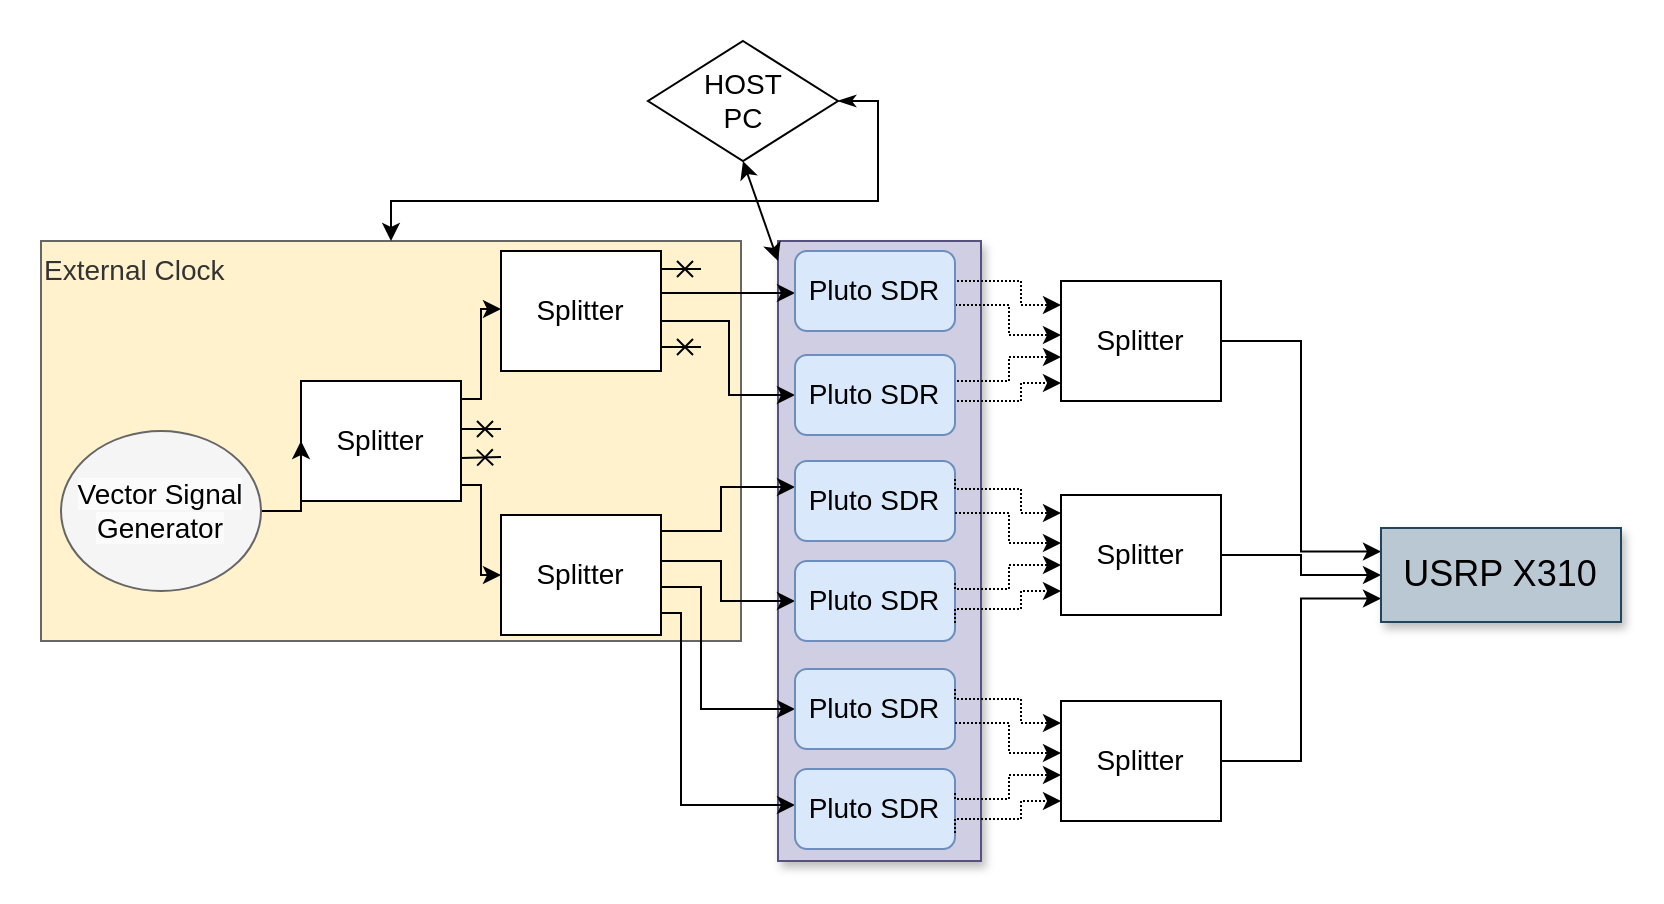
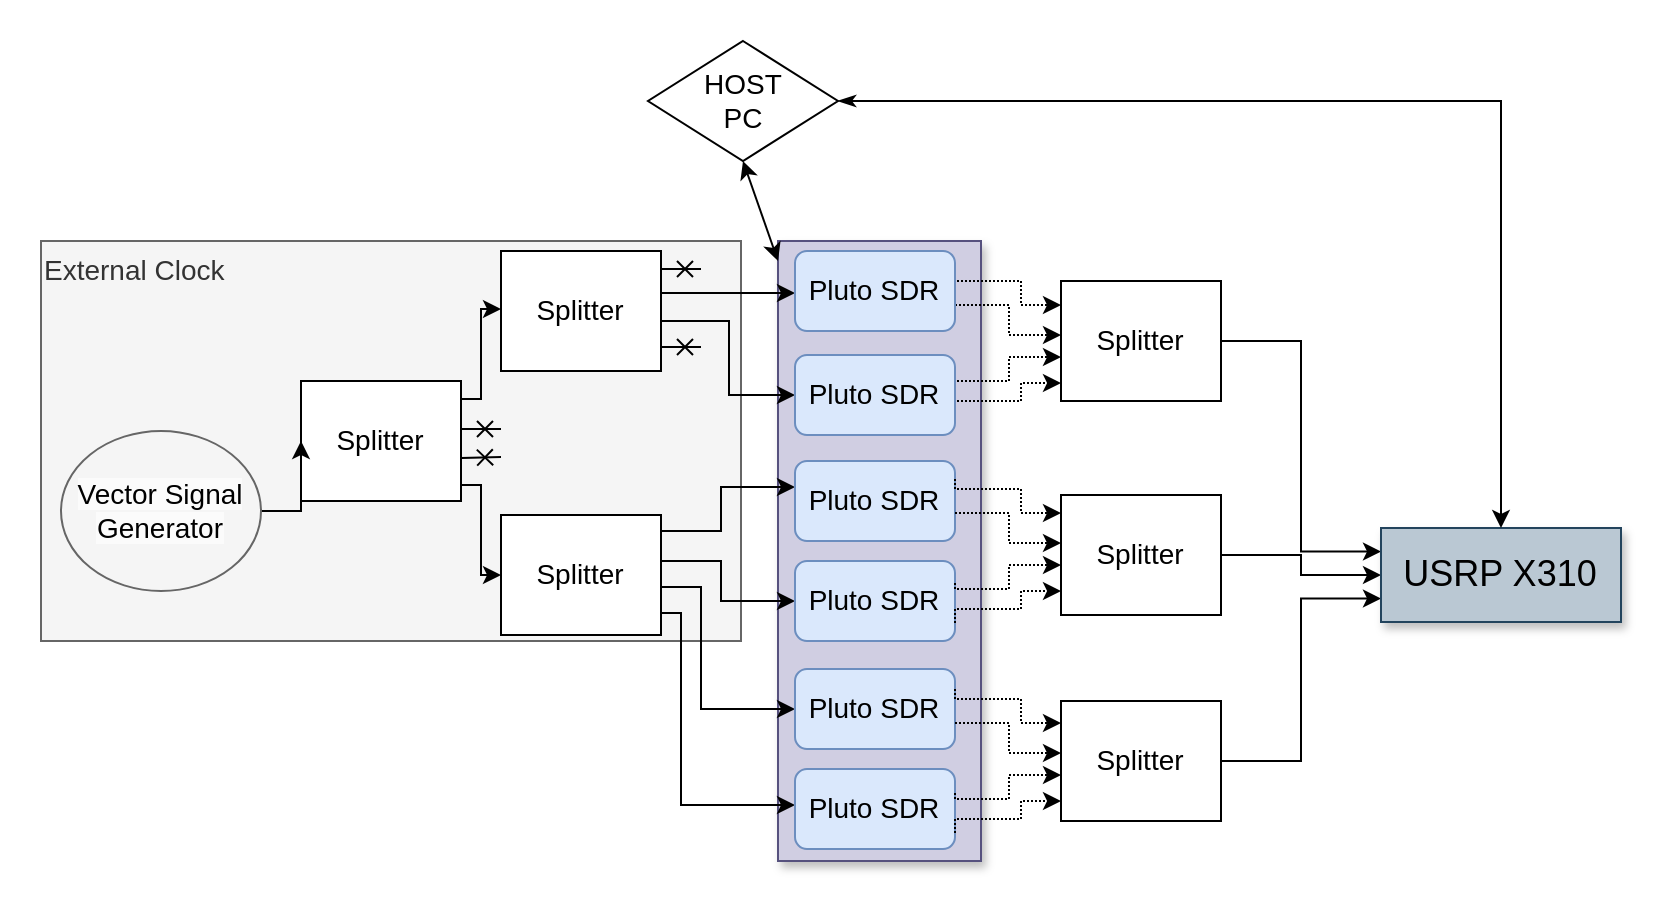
edge "HOST PC" -- "External Clock": now "HOST PC" -- "USRP X310"
node "External Clock": fillcolor #fff2cc -> #f5f5f5
